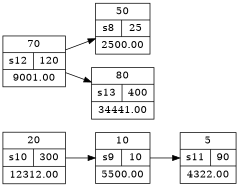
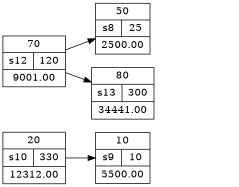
node "80": text "400" -> "300"
node "20": text "300" -> "330"
node "5": removed
